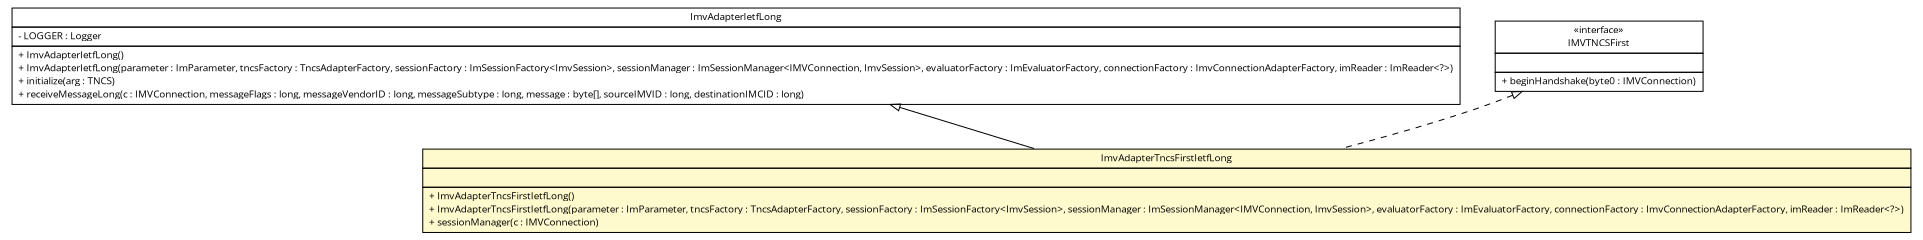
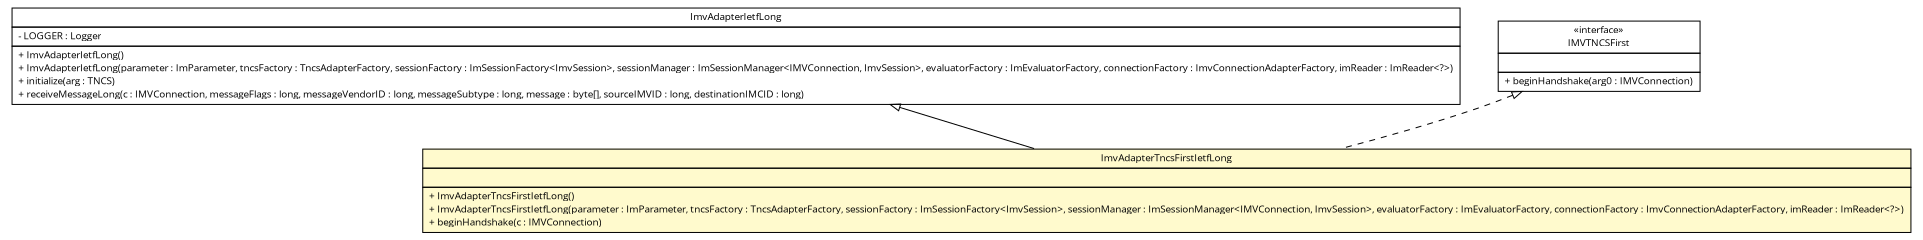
node "IMVTNCSFirst": text "+ beginHandshake(byte0 : IMVConnection)" -> "+ beginHandshake(arg0 : IMVConnection)"
node "ImvAdapterTncsFirstIetfLong": text "+ sessionManager(c : IMVConnection)" -> "+ beginHandshake(c : IMVConnection)"
